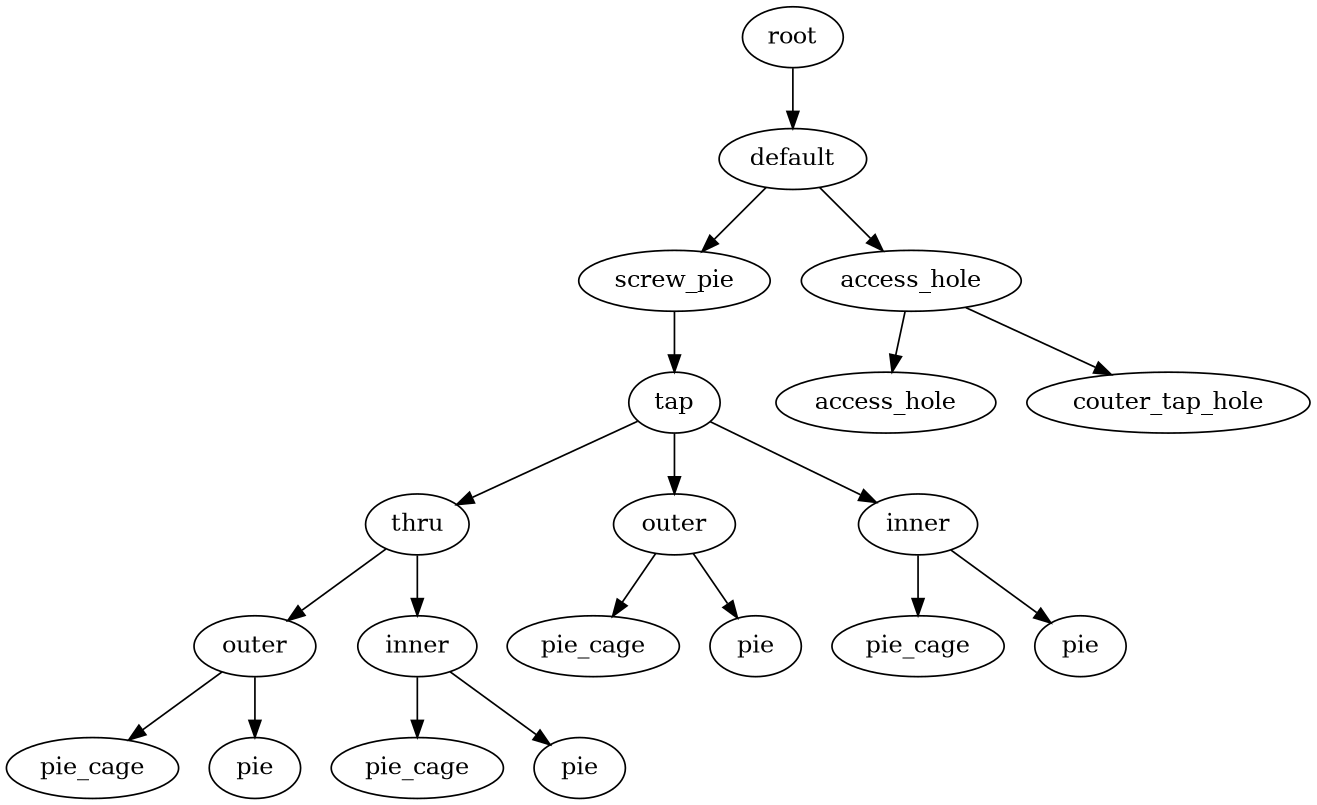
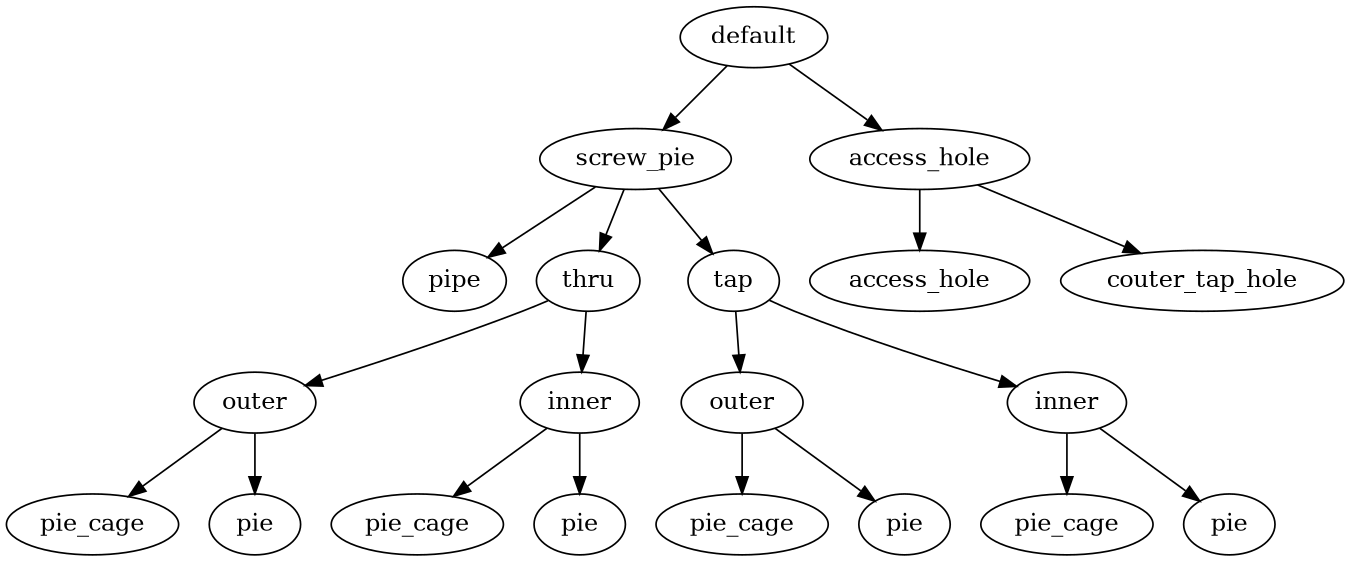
node "root": removed
node "pipe": added
edge "tap" -> "thru": now "screw_pie" -> "thru"
